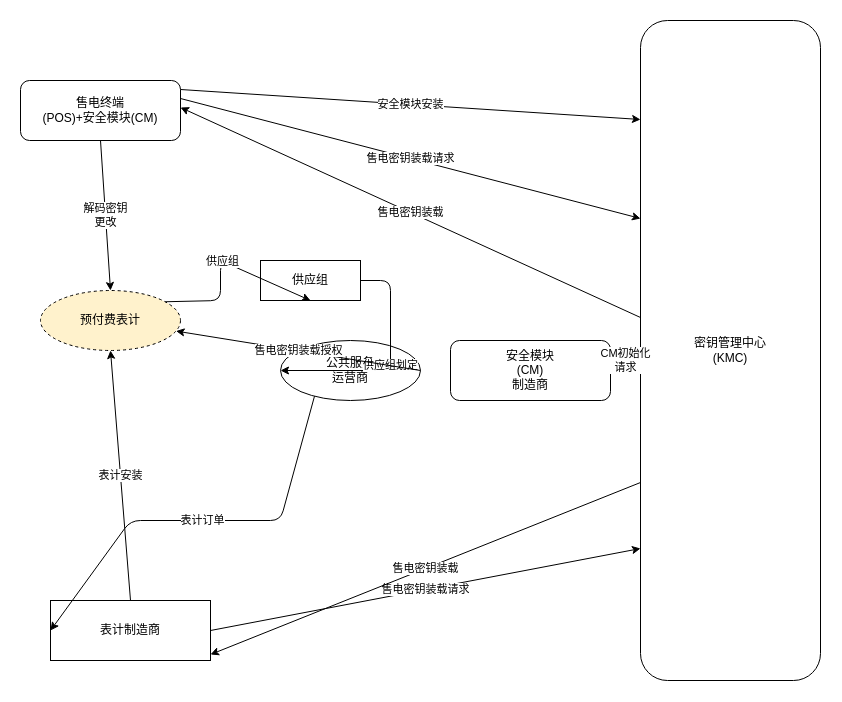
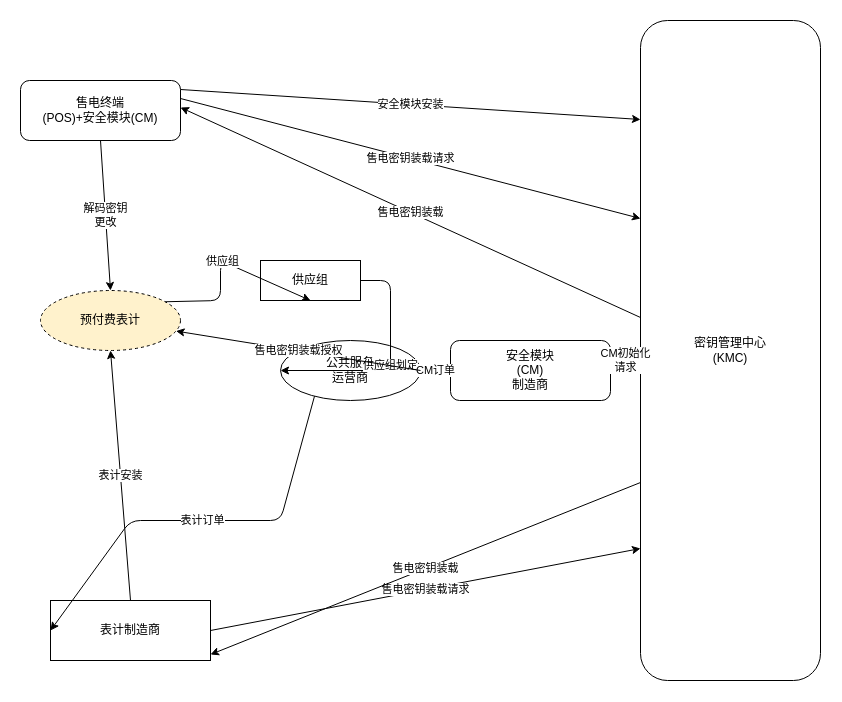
edge "公共服务 运营商" -> "安全模块 (CM) 制造商": added, label "CM订单"
